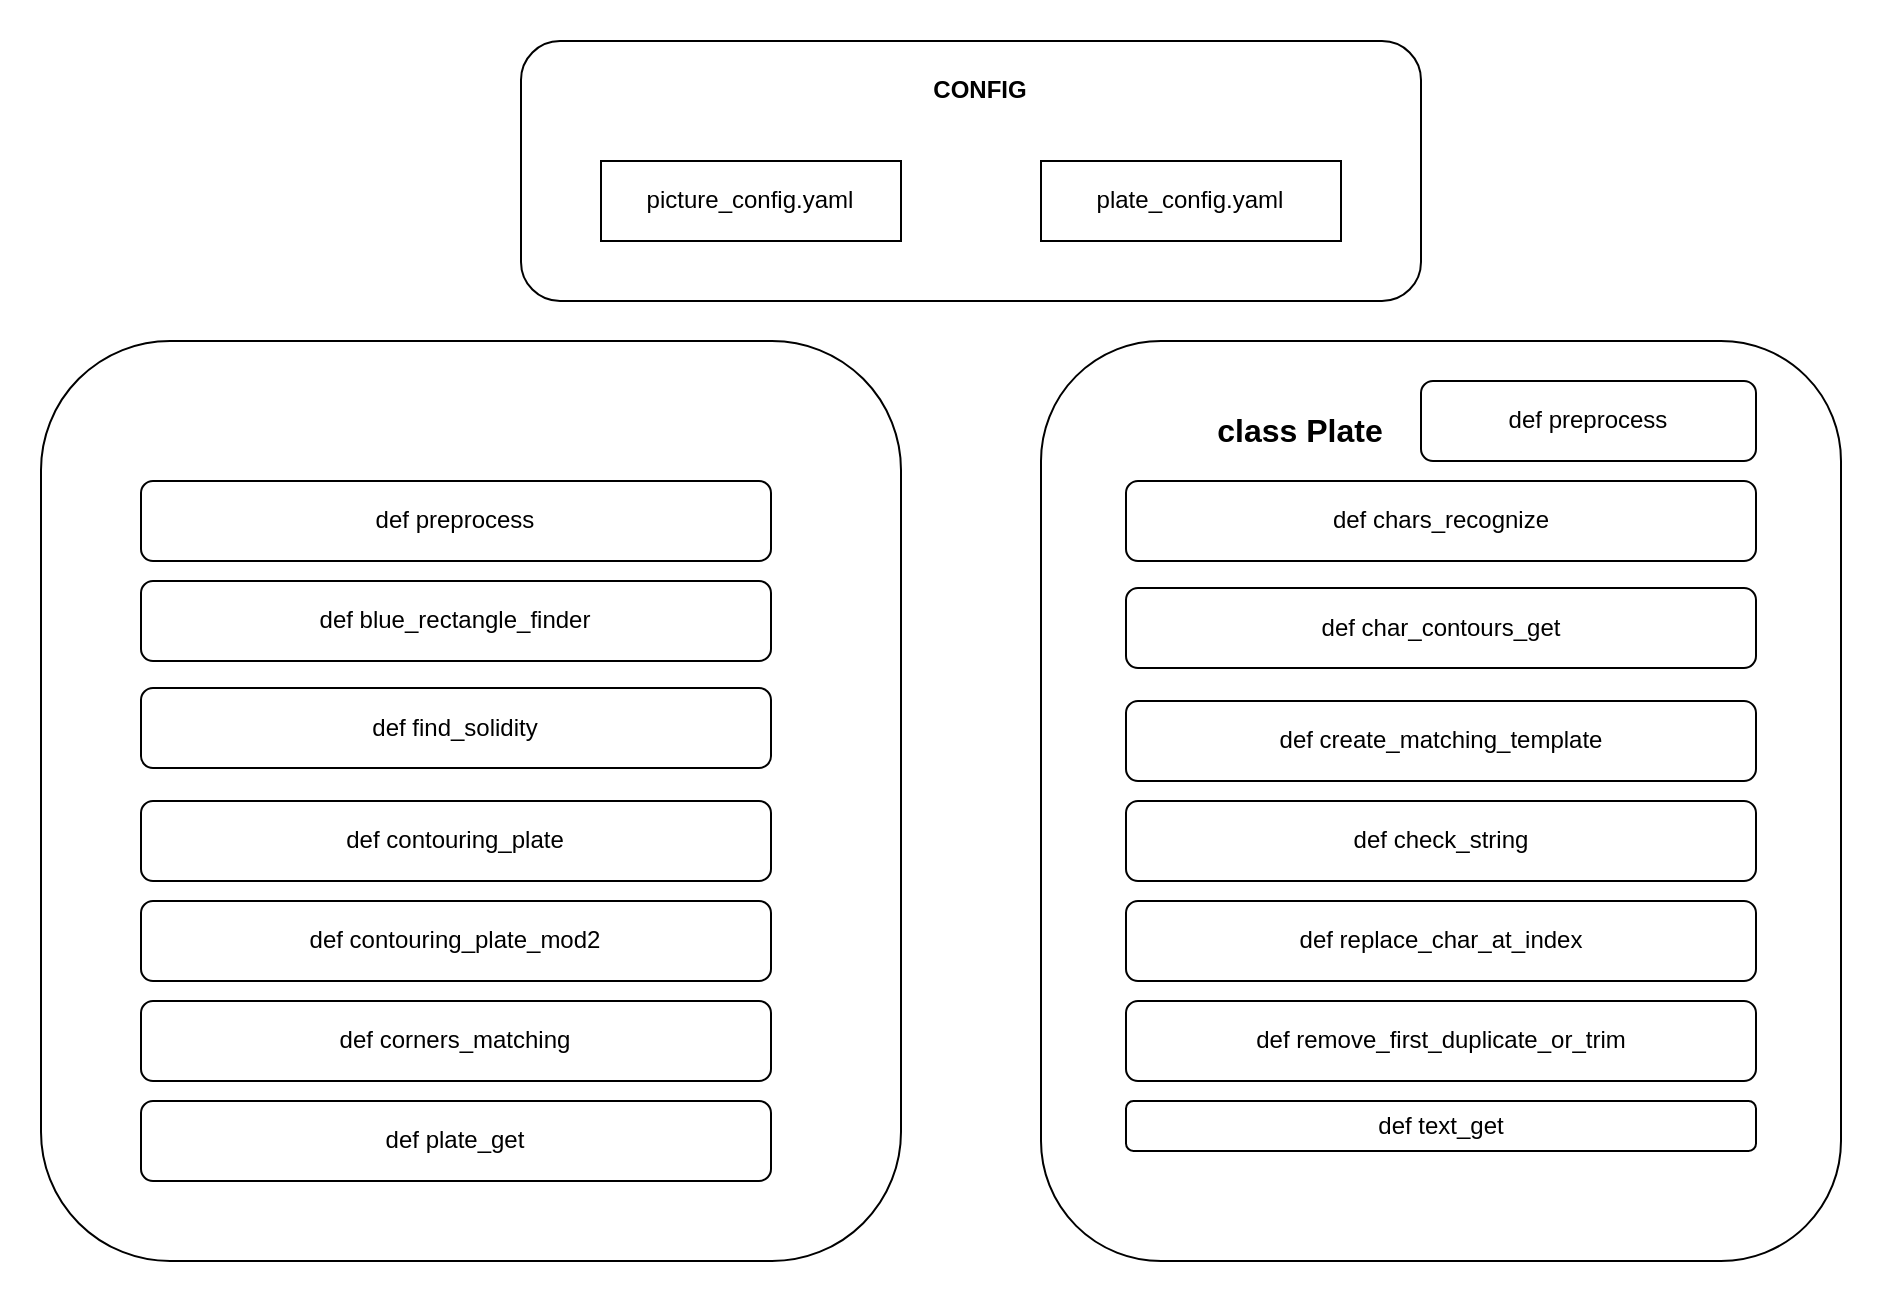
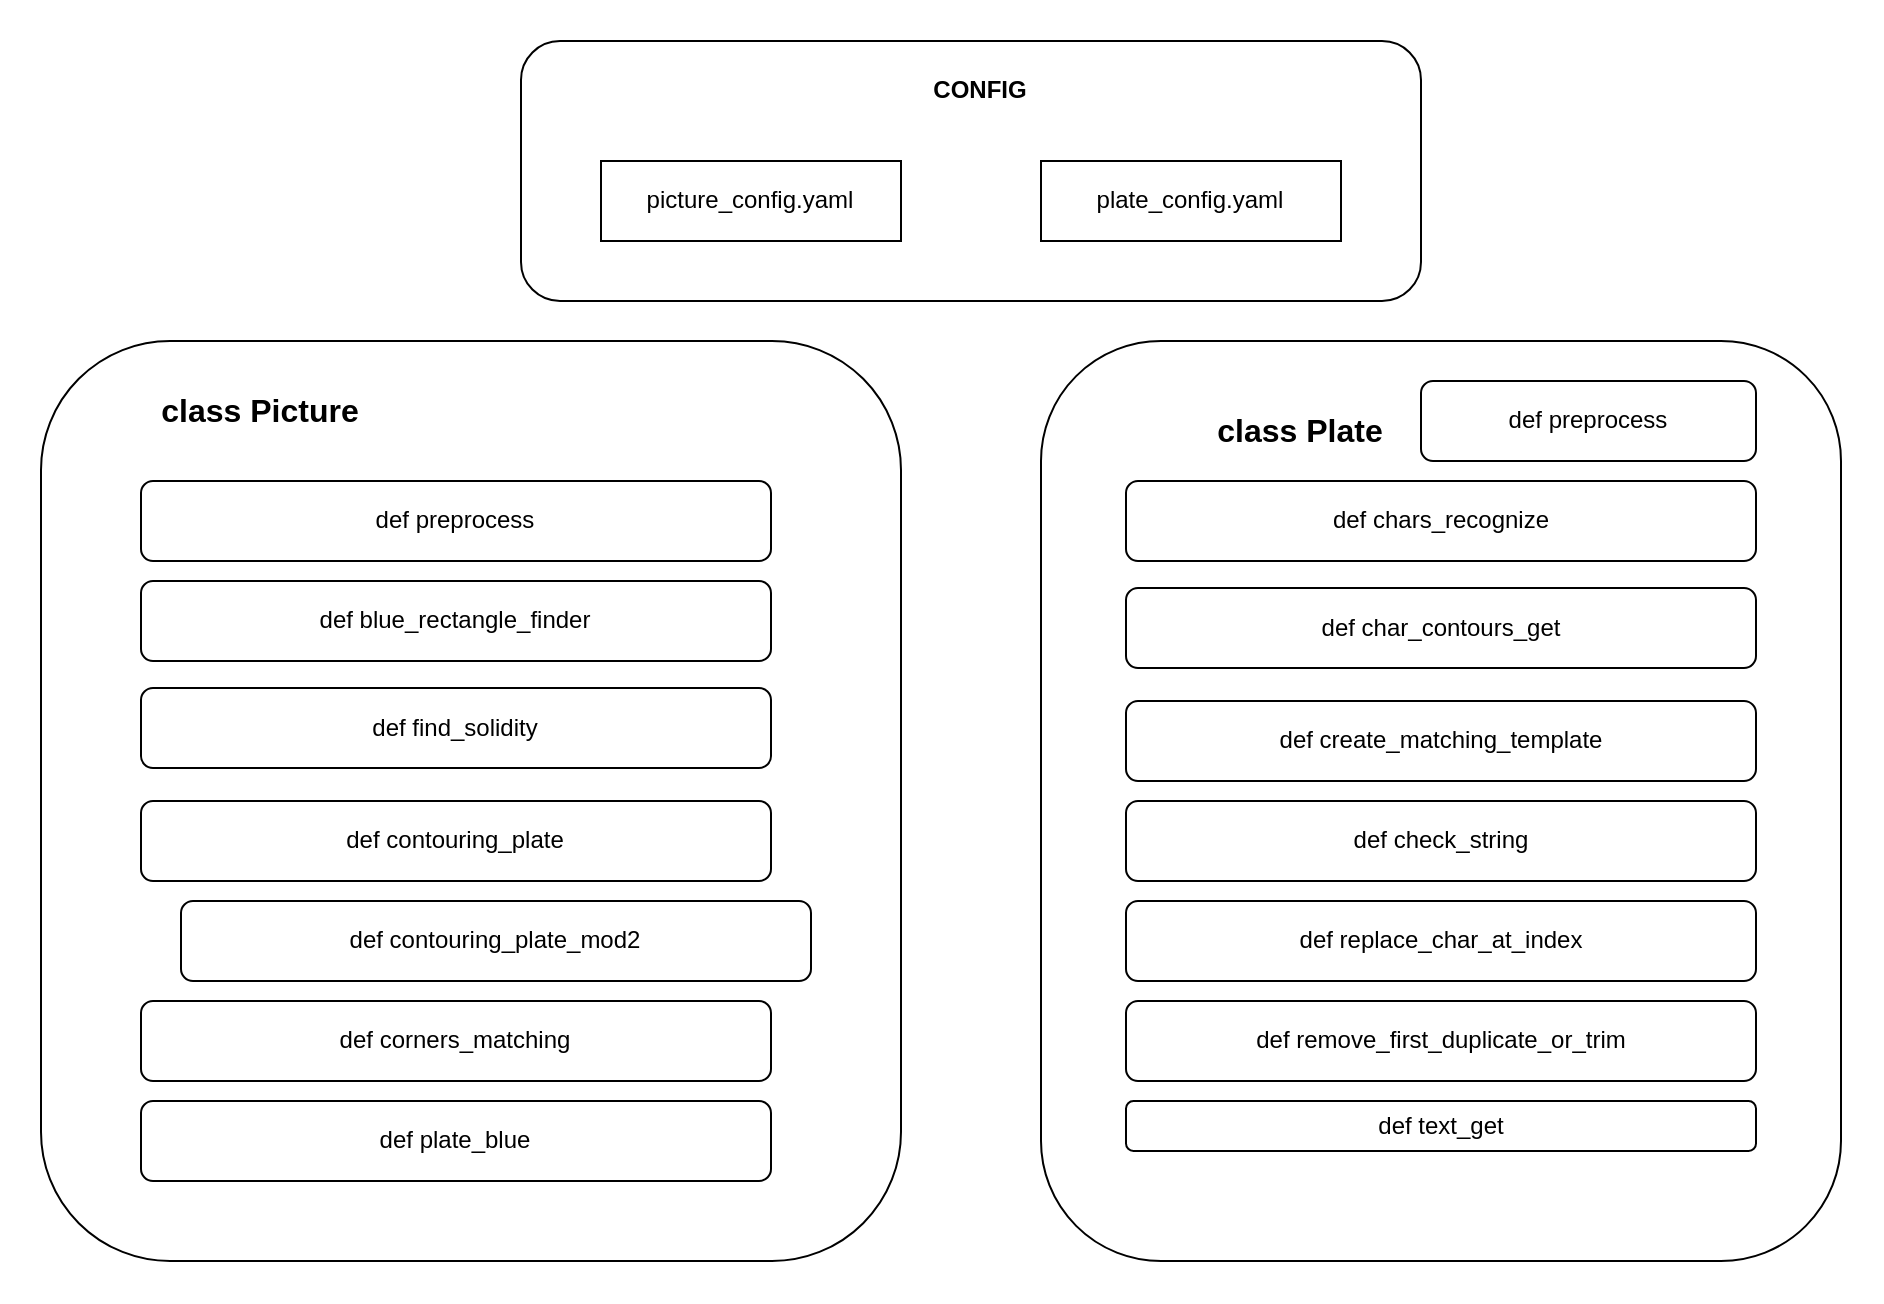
node "class Picture": added
node "def contouring_plate_mod2": moved (456, 941) -> (496, 941)
node "def plate_get": label "def plate_get" -> "def plate_blue"
